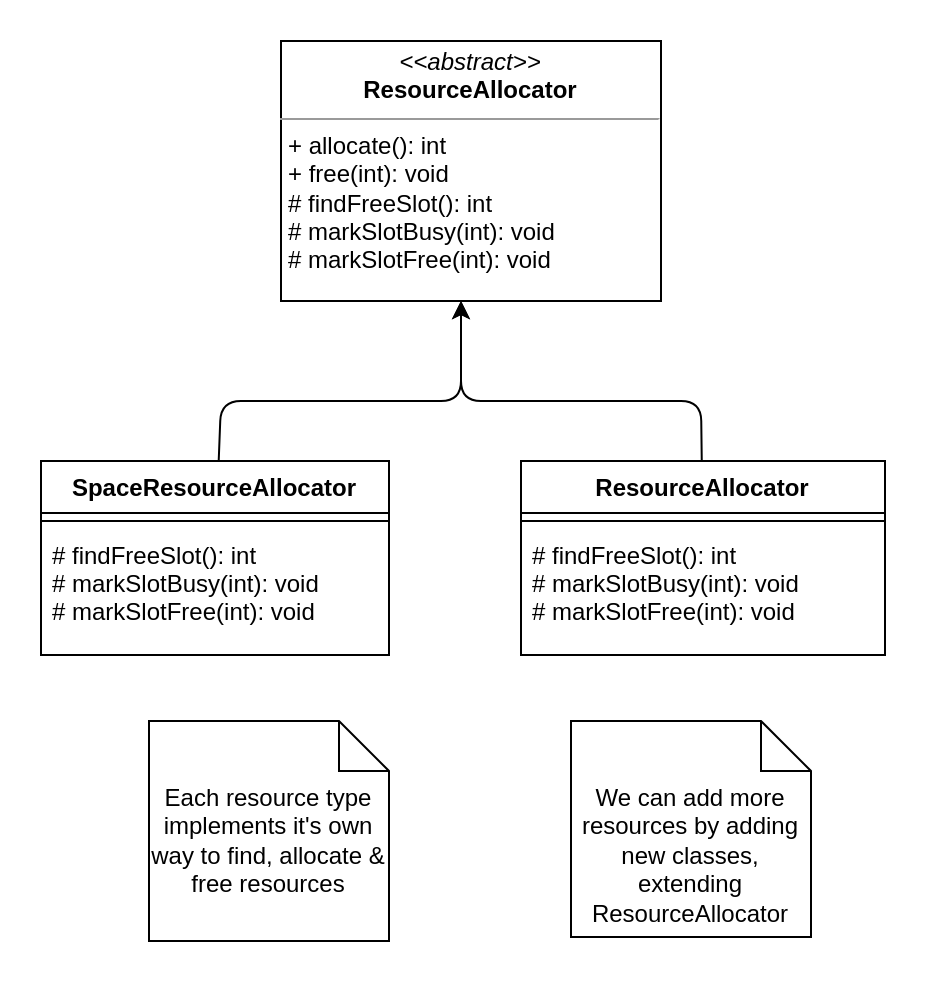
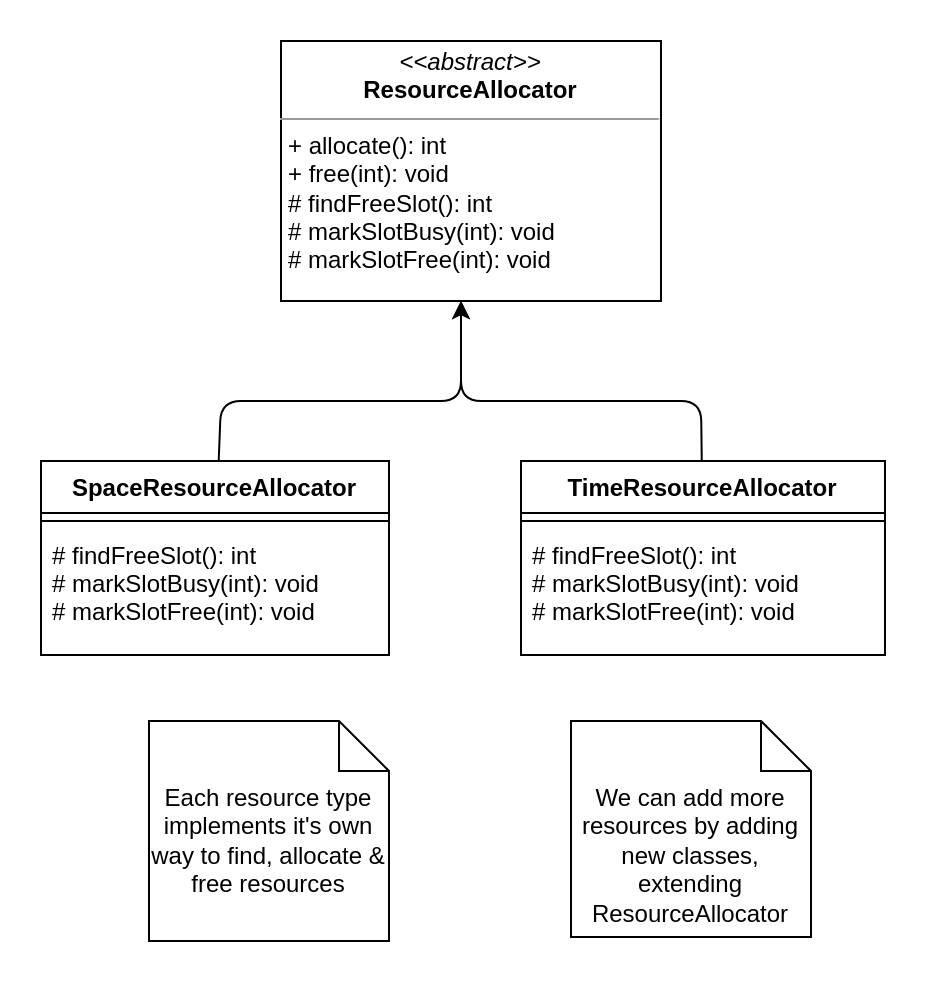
node "ResourceAllocator": label "ResourceAllocator" -> "TimeResourceAllocator"
